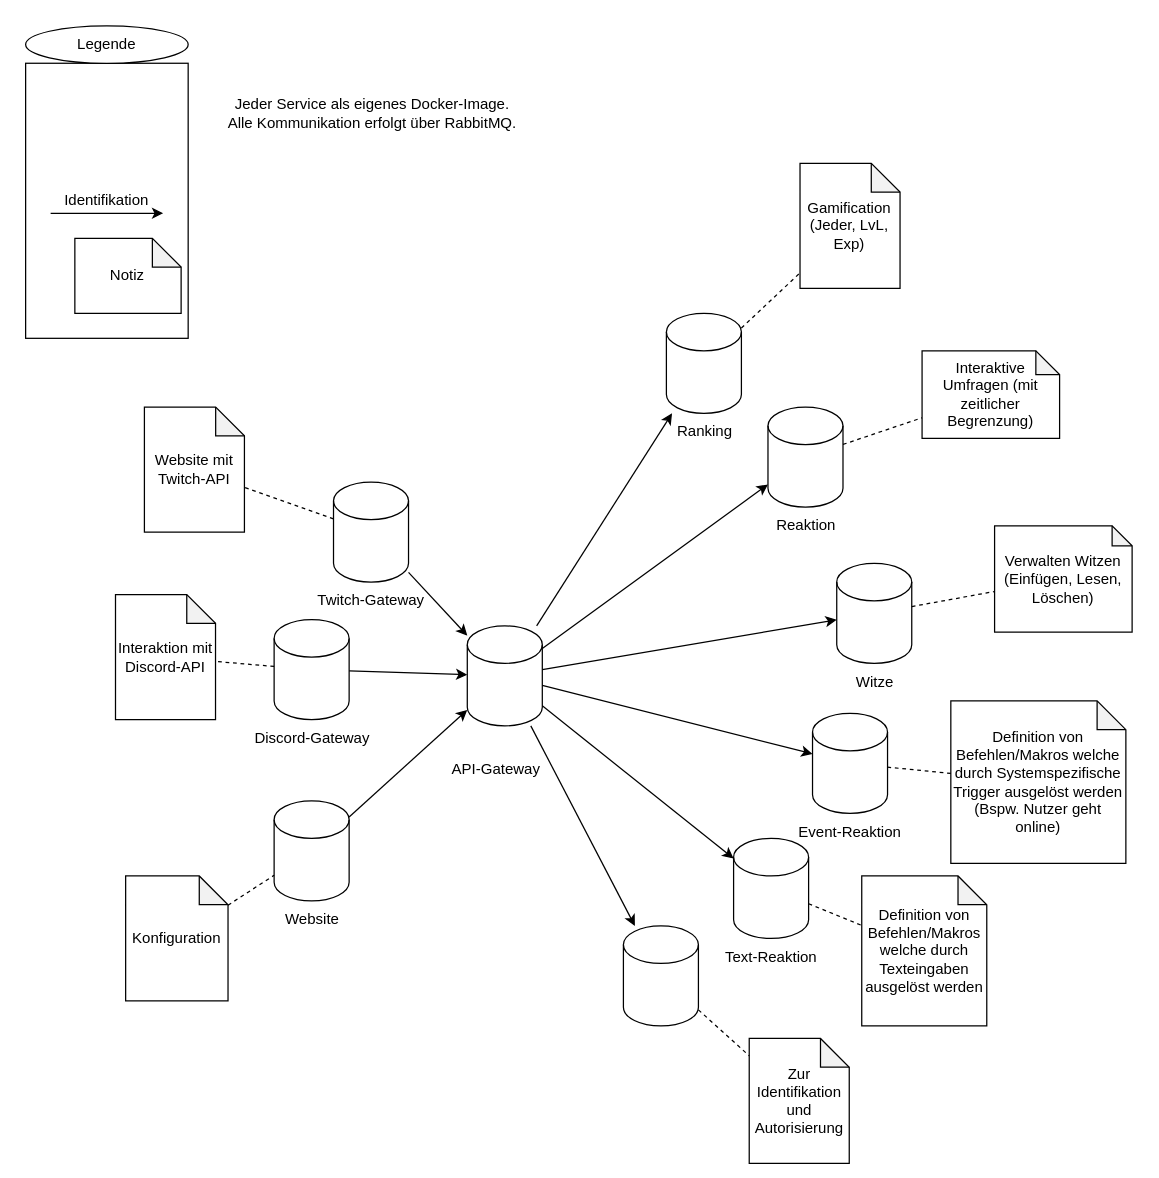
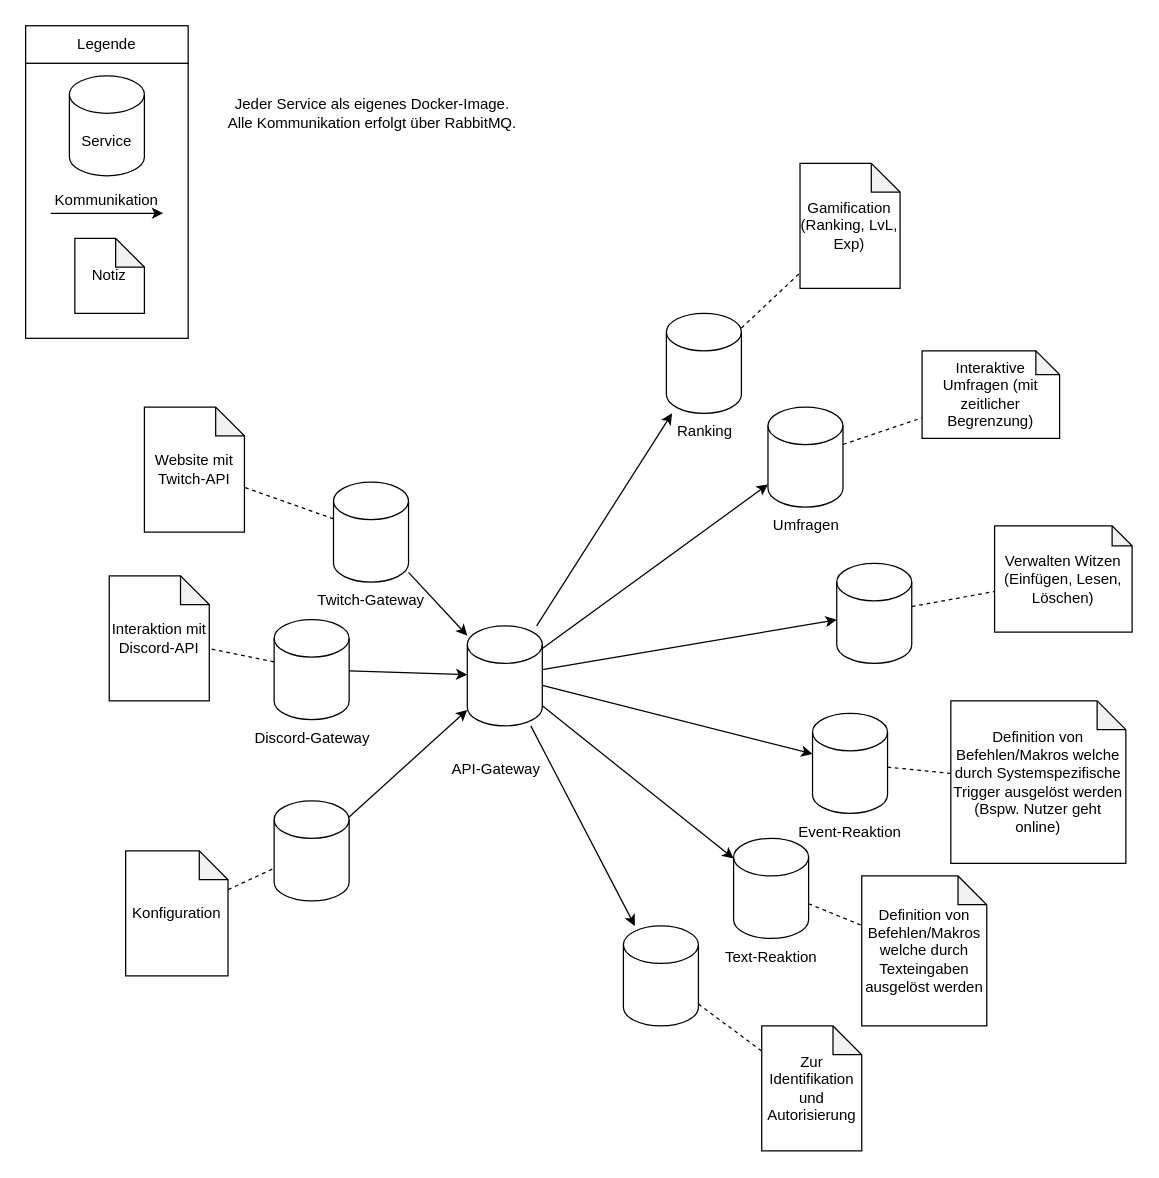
node "Legende": shape ellipse -> rectangle
node "Service": added
node "Identifikation": label "Identifikation" -> "Kommunikation"
node "Gamification (Jeder, LvL, Exp)": label "Gamification (Jeder, LvL, Exp)" -> "Gamification (Ranking, LvL, Exp)"
node "Notiz": size 106x75 -> 70x75
node "Reaktion": label "Reaktion" -> "Umfragen"
node "Interaktion mit Discord-API": moved (165, 657) -> (159, 638)
node "Witze": removed
node "Website": removed
node "Konfiguration": moved (177, 938) -> (177, 913)
node "Zur Identifikation und Autorisierung": moved (799, 1101) -> (812, 1088)
